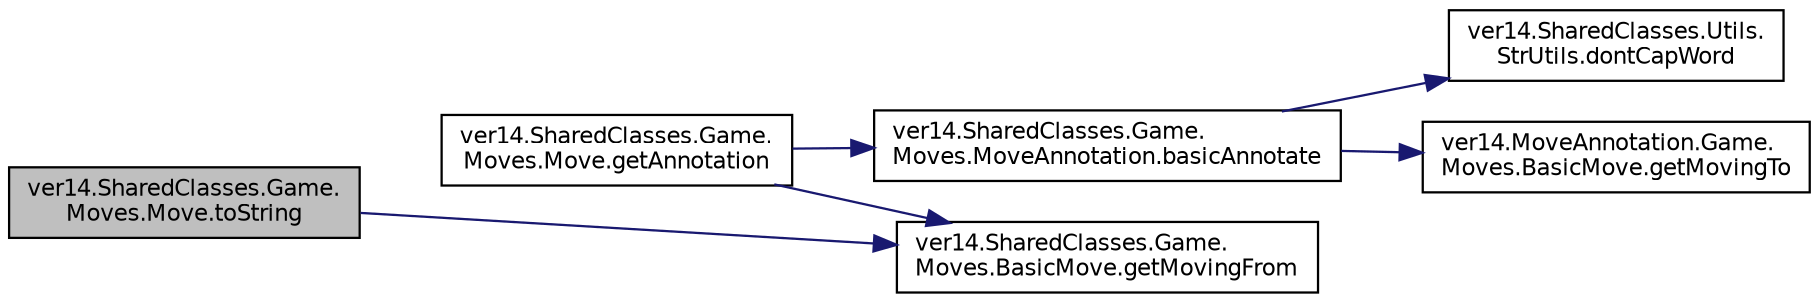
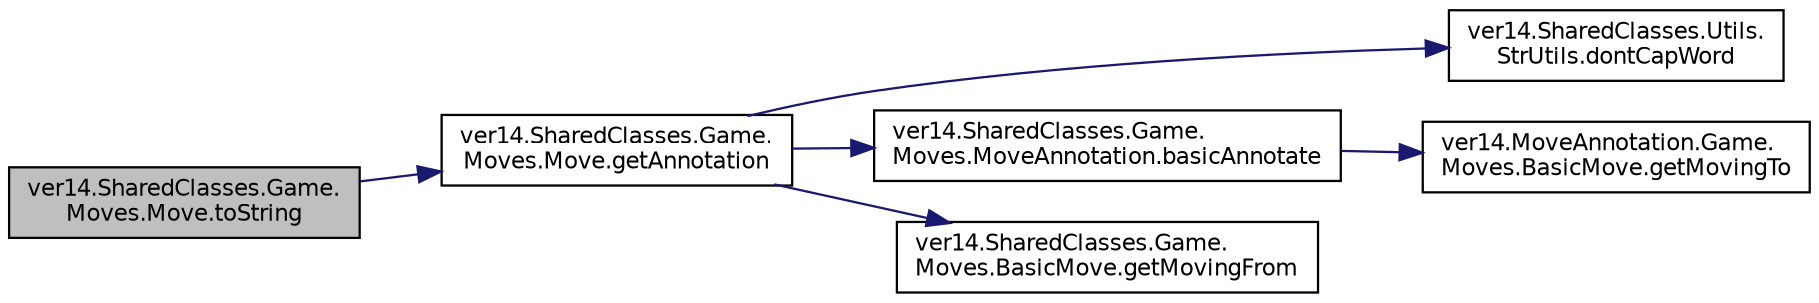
edge "ver14.SharedClasses.Game. Moves.MoveAnnotation.basicAnnotate" -> "ver14.SharedClasses.Utils. StrUtils.dontCapWord": now "ver14.SharedClasses.Game. Moves.Move.getAnnotation" -> "ver14.SharedClasses.Utils. StrUtils.dontCapWord"
edge "ver14.SharedClasses.Game. Moves.Move.toString" -> "ver14.SharedClasses.Game. Moves.BasicMove.getMovingFrom": now "ver14.SharedClasses.Game. Moves.Move.toString" -> "ver14.SharedClasses.Game. Moves.Move.getAnnotation"
